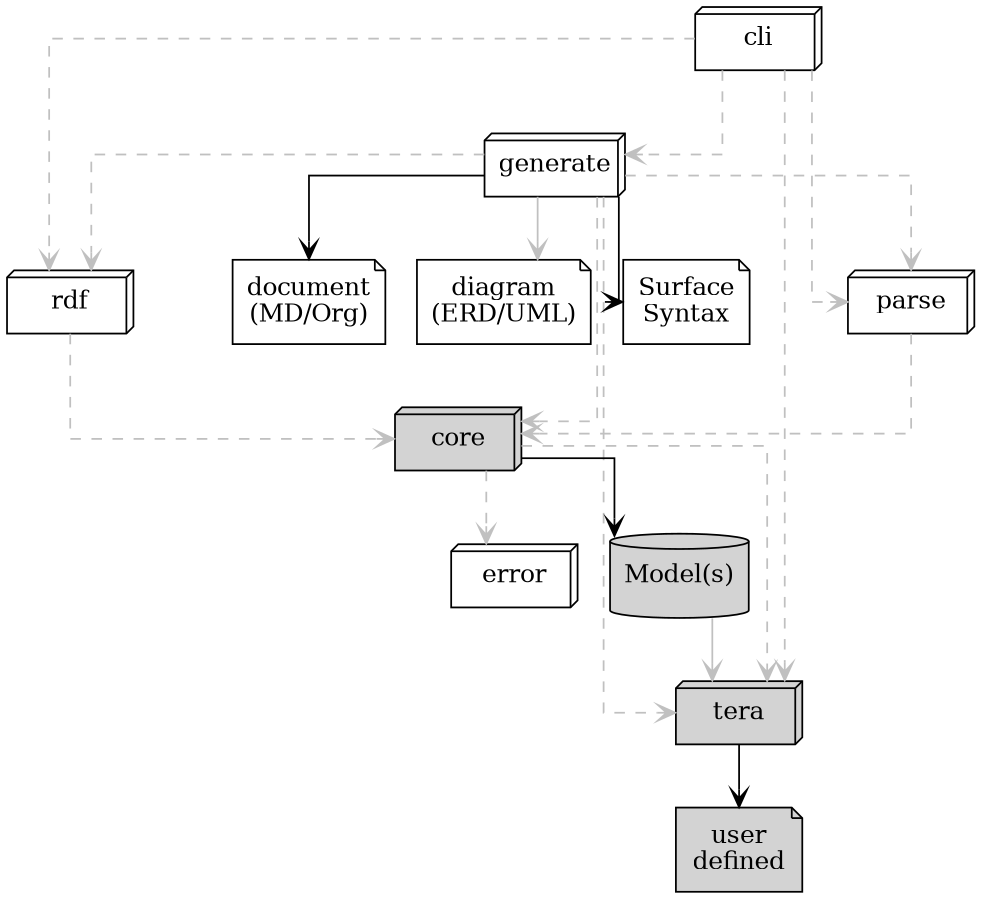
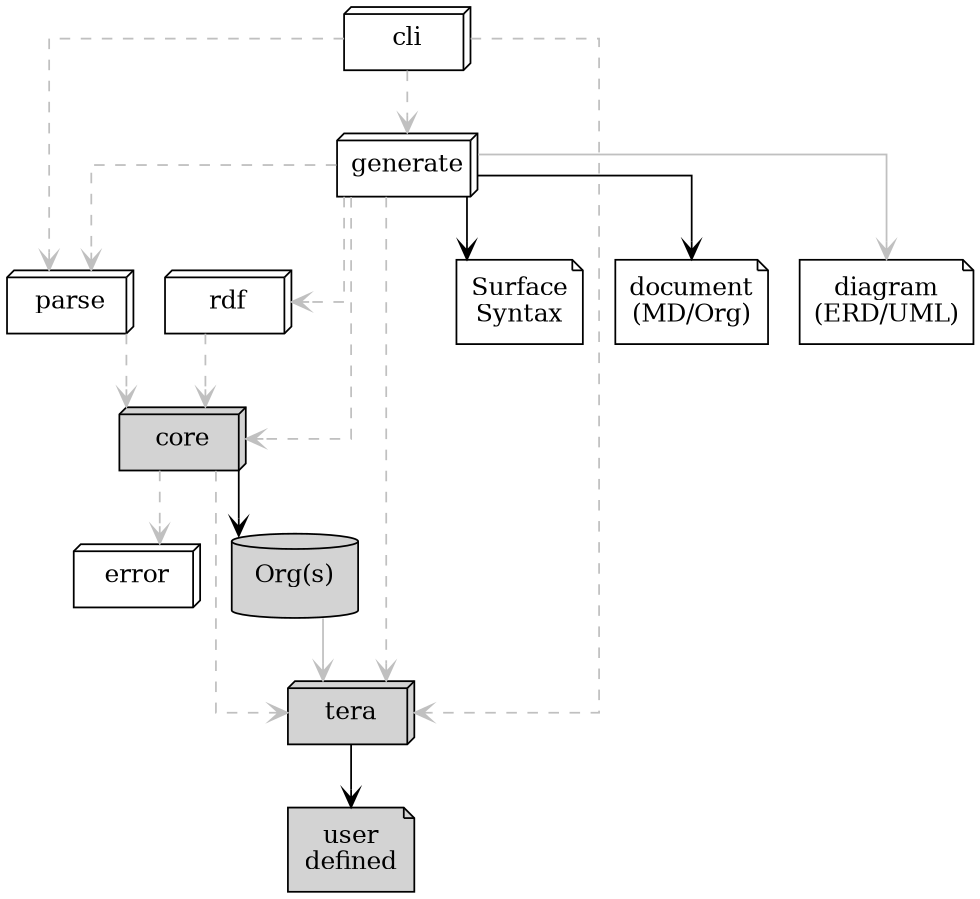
edge "cli" -> "rdf": removed
node "Model(s)": label "Model(s)" -> "Org(s)"
